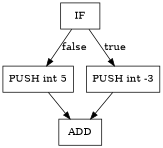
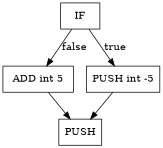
node "PUSH int 5": label "PUSH int 5" -> "ADD int 5"
node "PUSH int -3": label "PUSH int -3" -> "PUSH int -5"
node "ADD": label "ADD" -> "PUSH"
